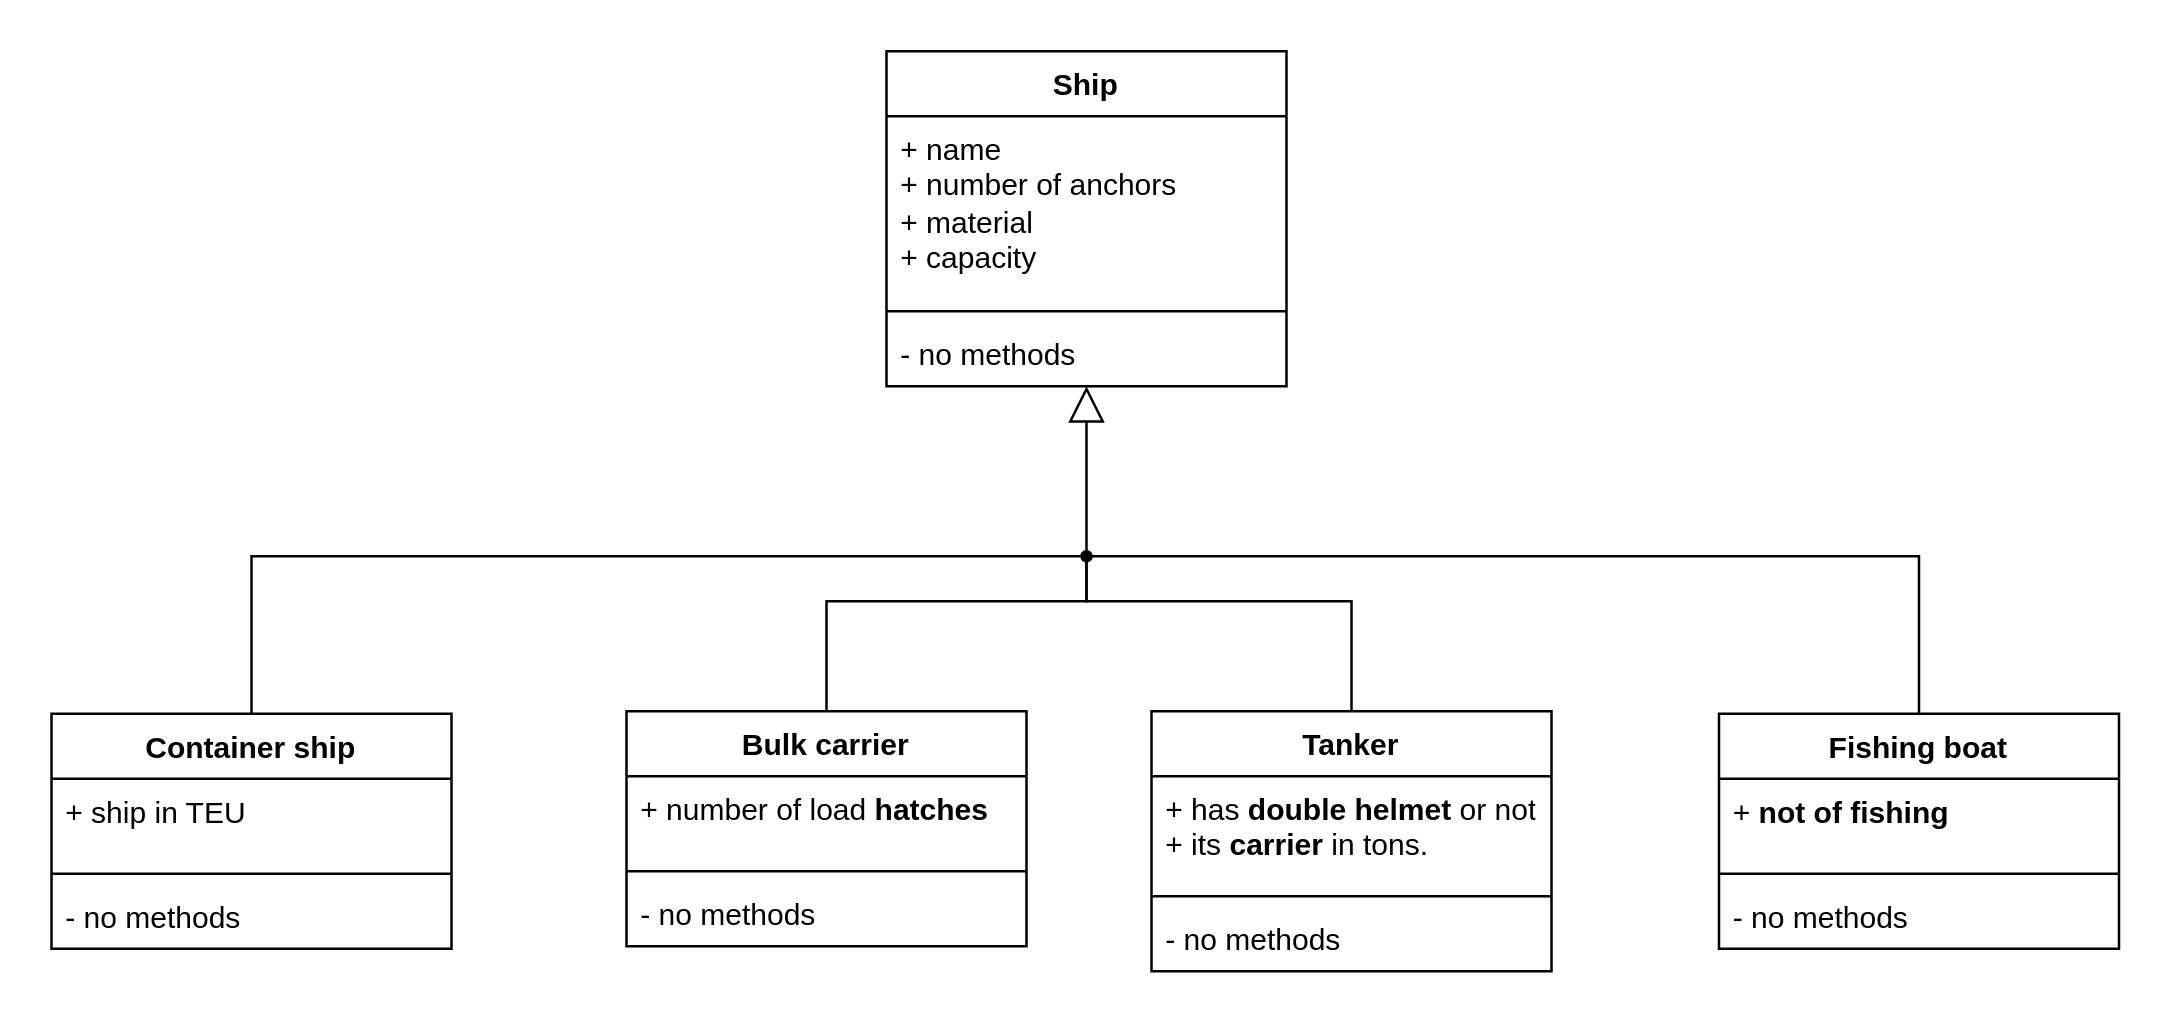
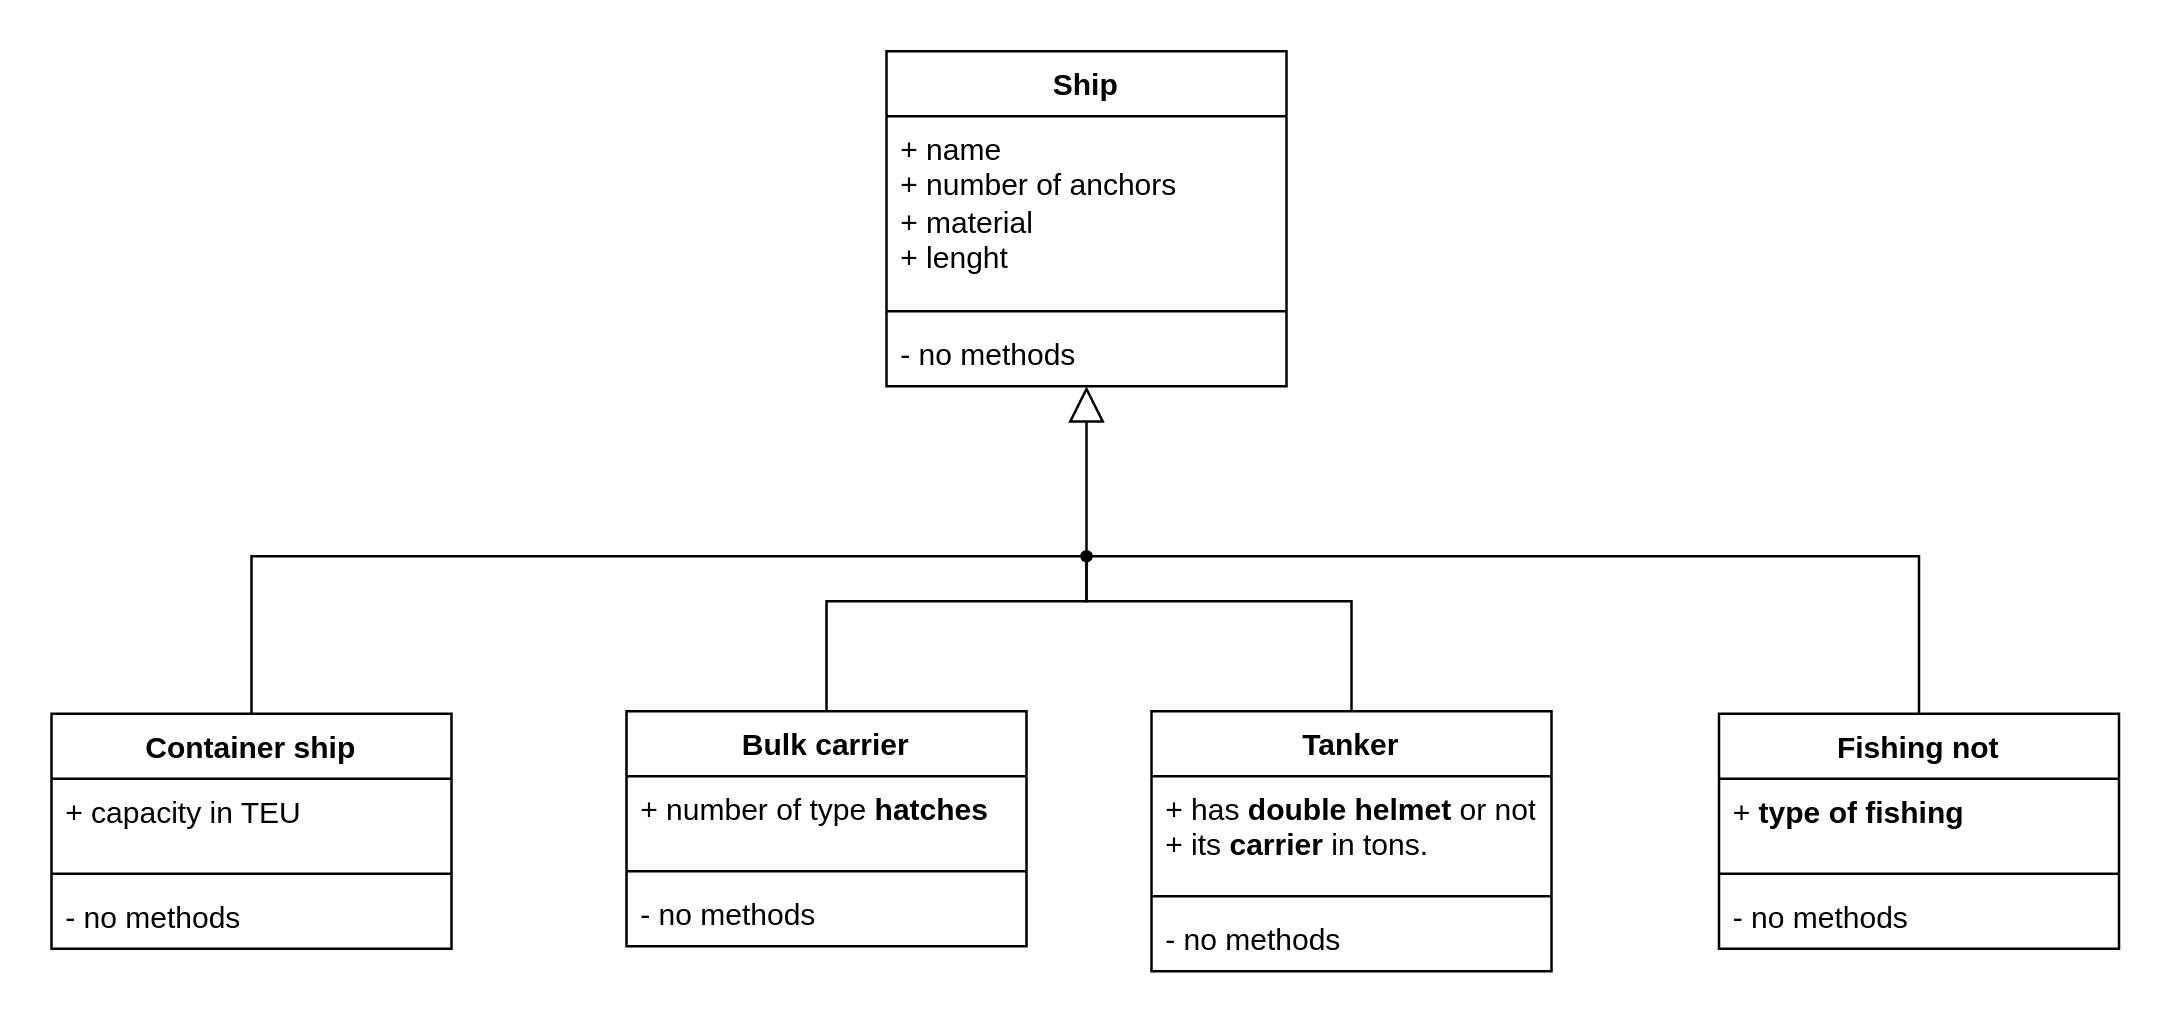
node "+ name + number of anchors + material + capacity": label "+ name + number of anchors + material + capacity" -> "+ name + number of anchors + material + lenght"
node "Fishing boat": label "Fishing boat" -> "Fishing not"
node "+ number of load hatches": label "+ number of load hatches" -> "+ number of type hatches"
node "+ ship in TEU": label "+ ship in TEU" -> "+ capacity in TEU"
node "+ not of fishing": label "+ not of fishing" -> "+ type of fishing"
